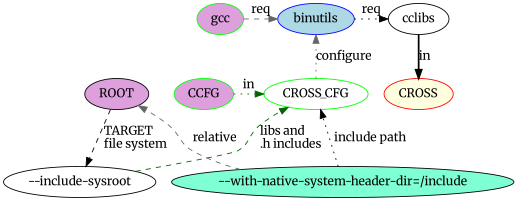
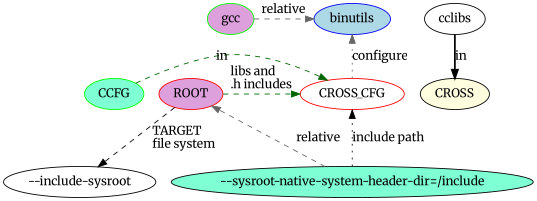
edge "gcc" -> "binutils": label "req" -> "relative"
edge "binutils" -> "cclibs": removed, label "req"
node "ROOT": color black -> red
node "CCFG": fillcolor plum -> aquamarine
edge "CCFG" -> "CROSS_CFG": style dotted -> dashed
node "CROSS_CFG": color green -> red
node "CROSS": color red -> black
edge "--include-sysroot" -> "CROSS_CFG": now "ROOT" -> "CROSS_CFG"
node "--with-native-system-header-dir=/include": label "--with-native-system-header-dir=/include" -> "--sysroot-native-system-header-dir=/include"
